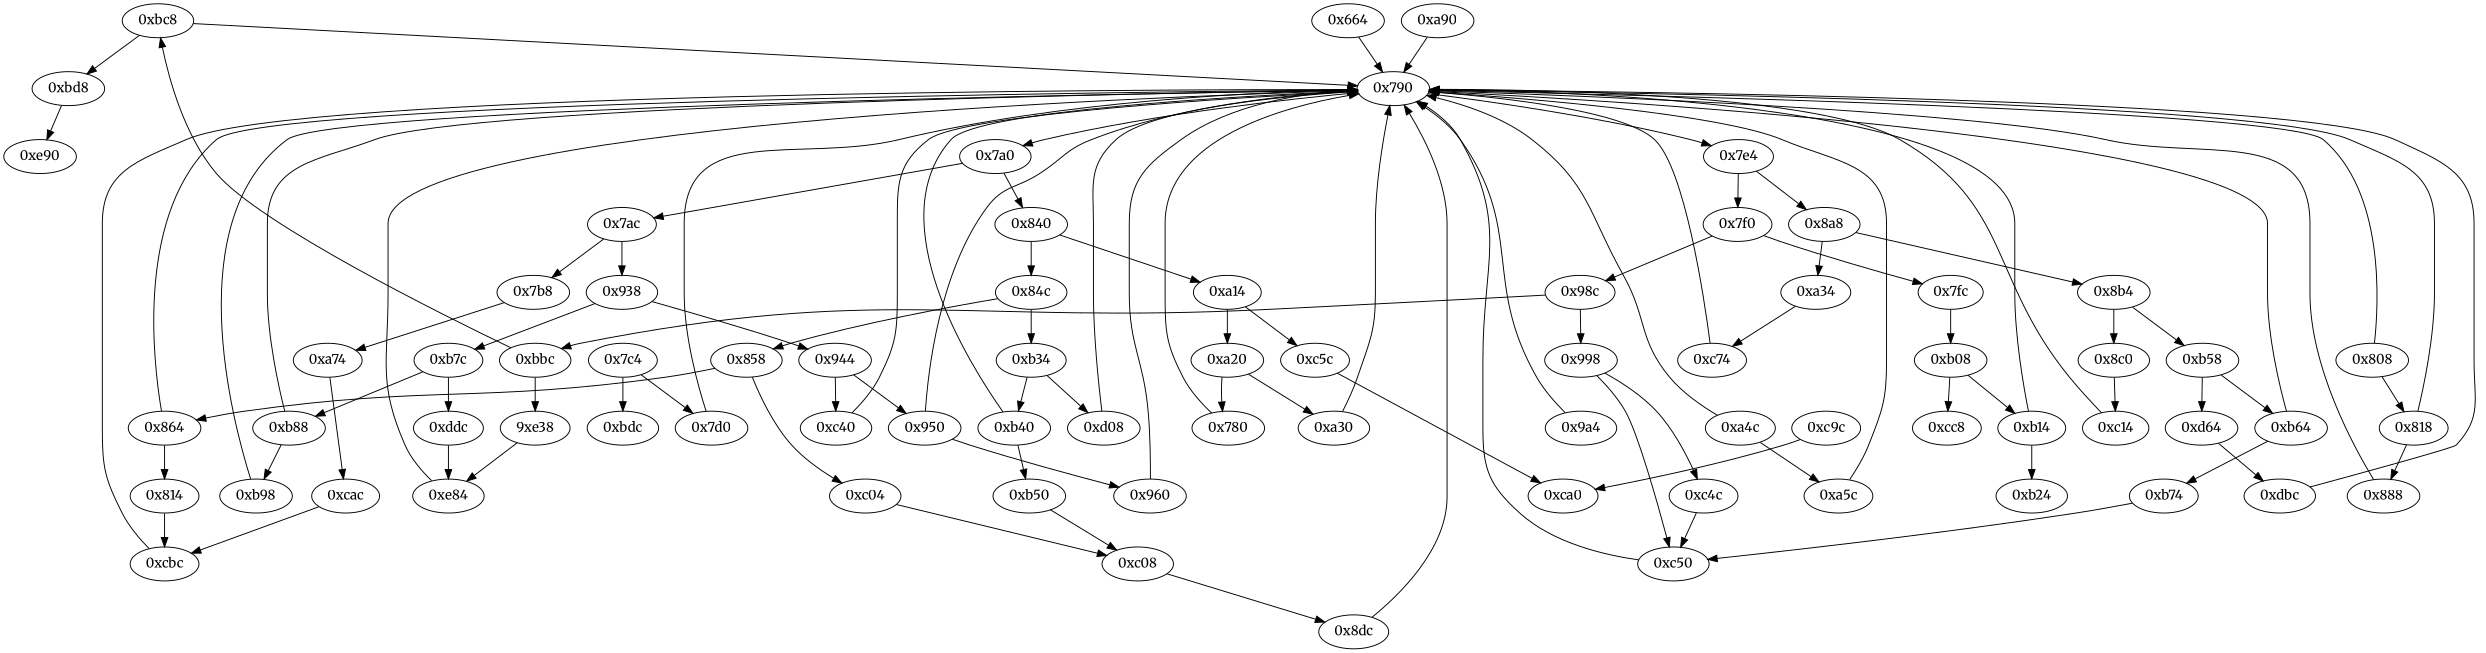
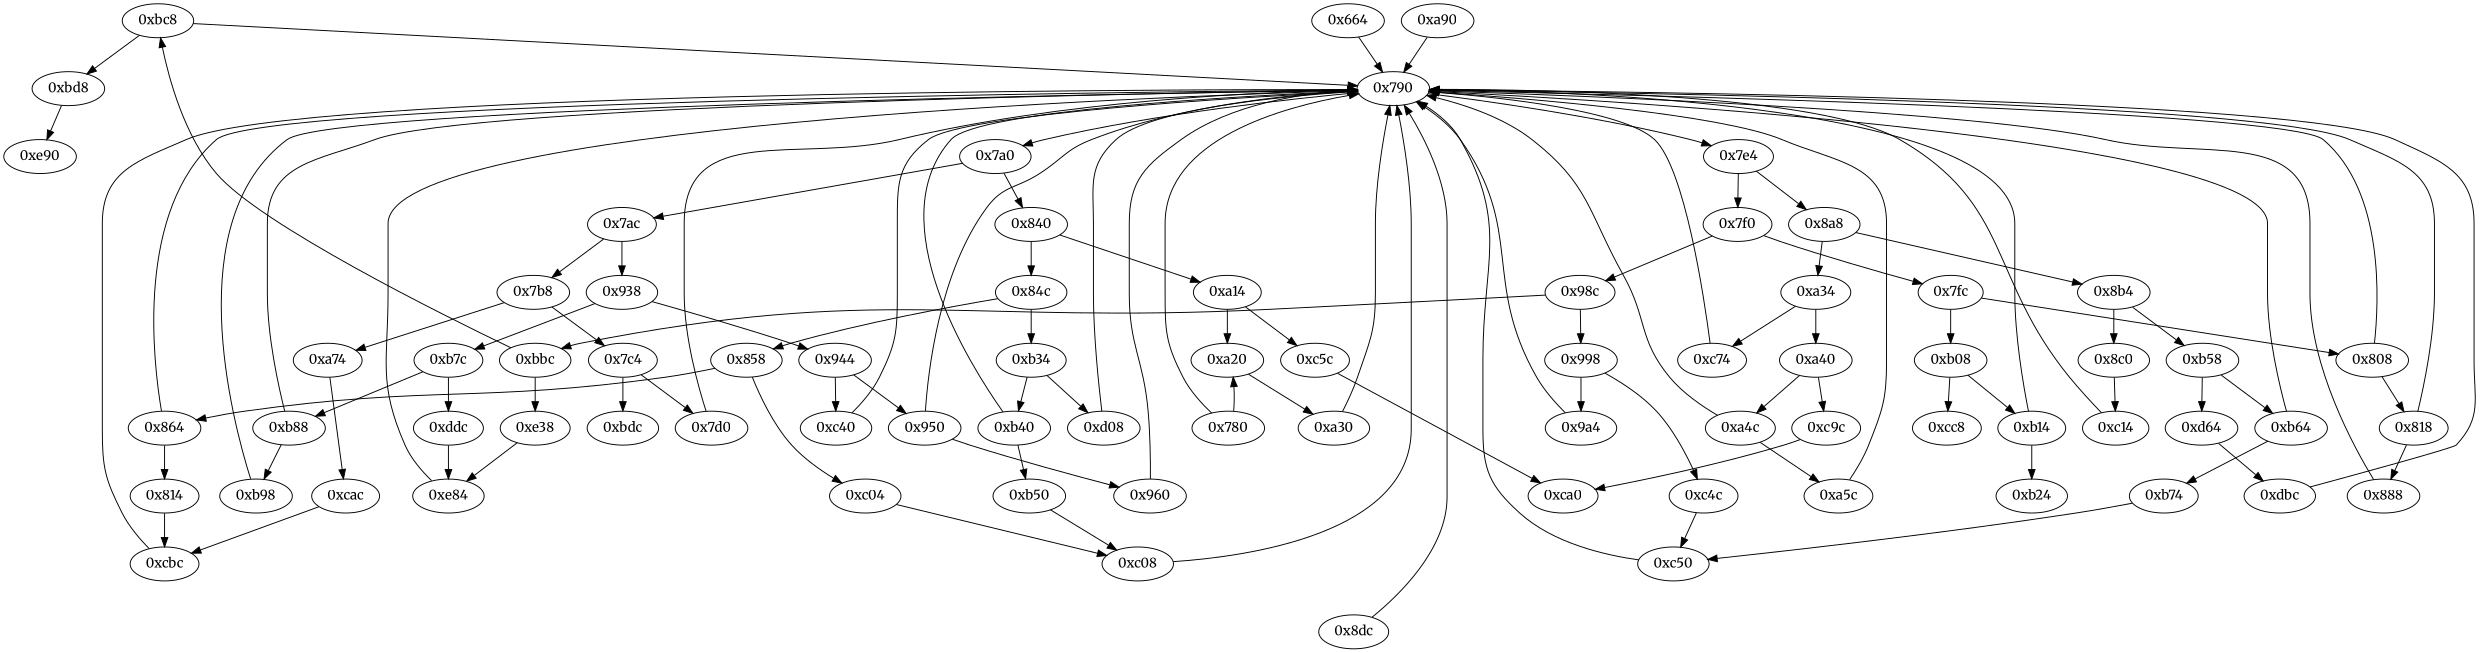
edge "0x7b8" -> "0x7c4": added
edge "0x7fc" -> "0x808": added
node "0xa40": added
edge "0xa20" -> "0x780": reversed
node "9xe38": label "9xe38" -> "0xe38"
edge "0x998" -> "0xc50": now "0x998" -> "0x9a4"
edge "0xc08" -> "0x8dc": now "0xc08" -> "0x790"
